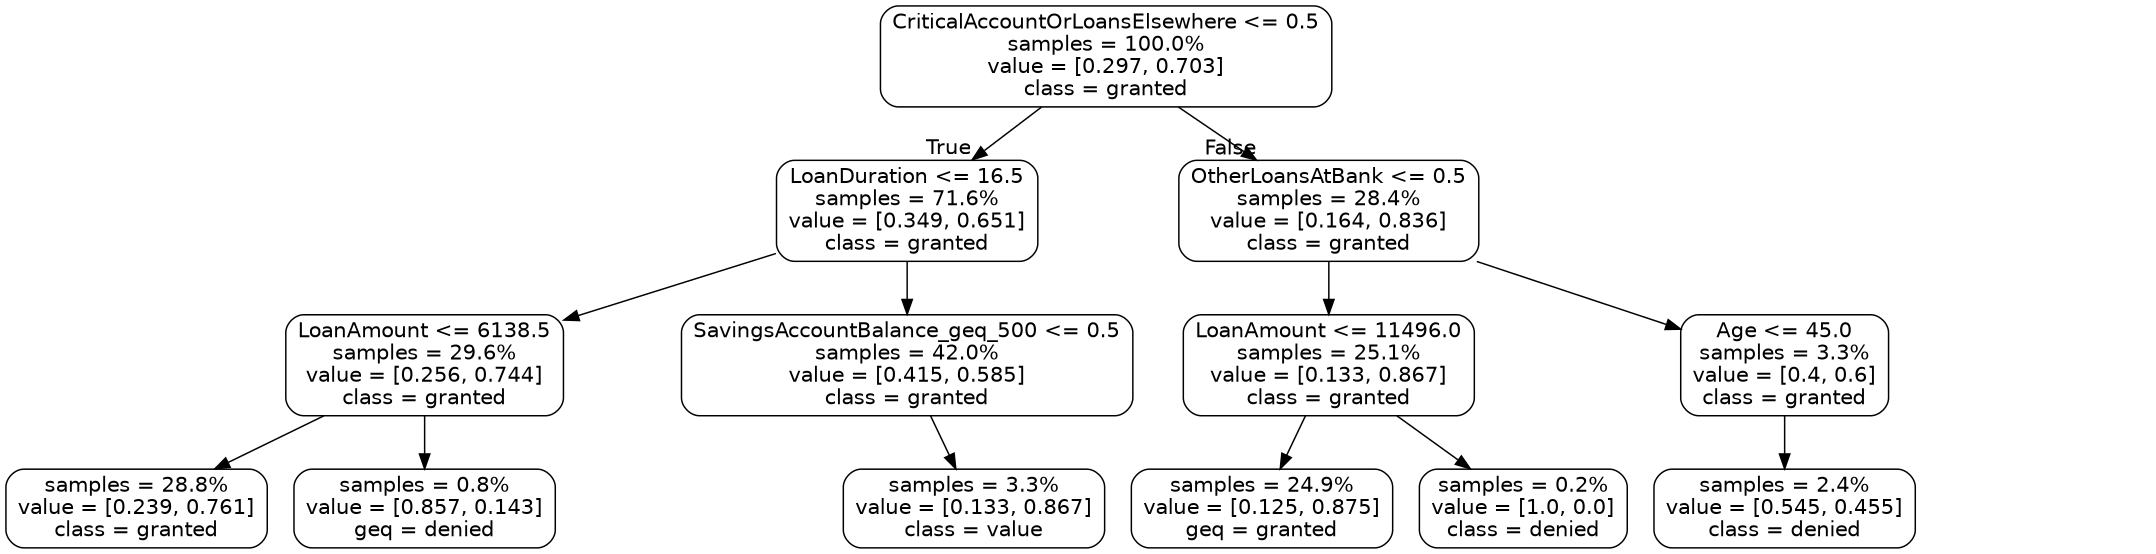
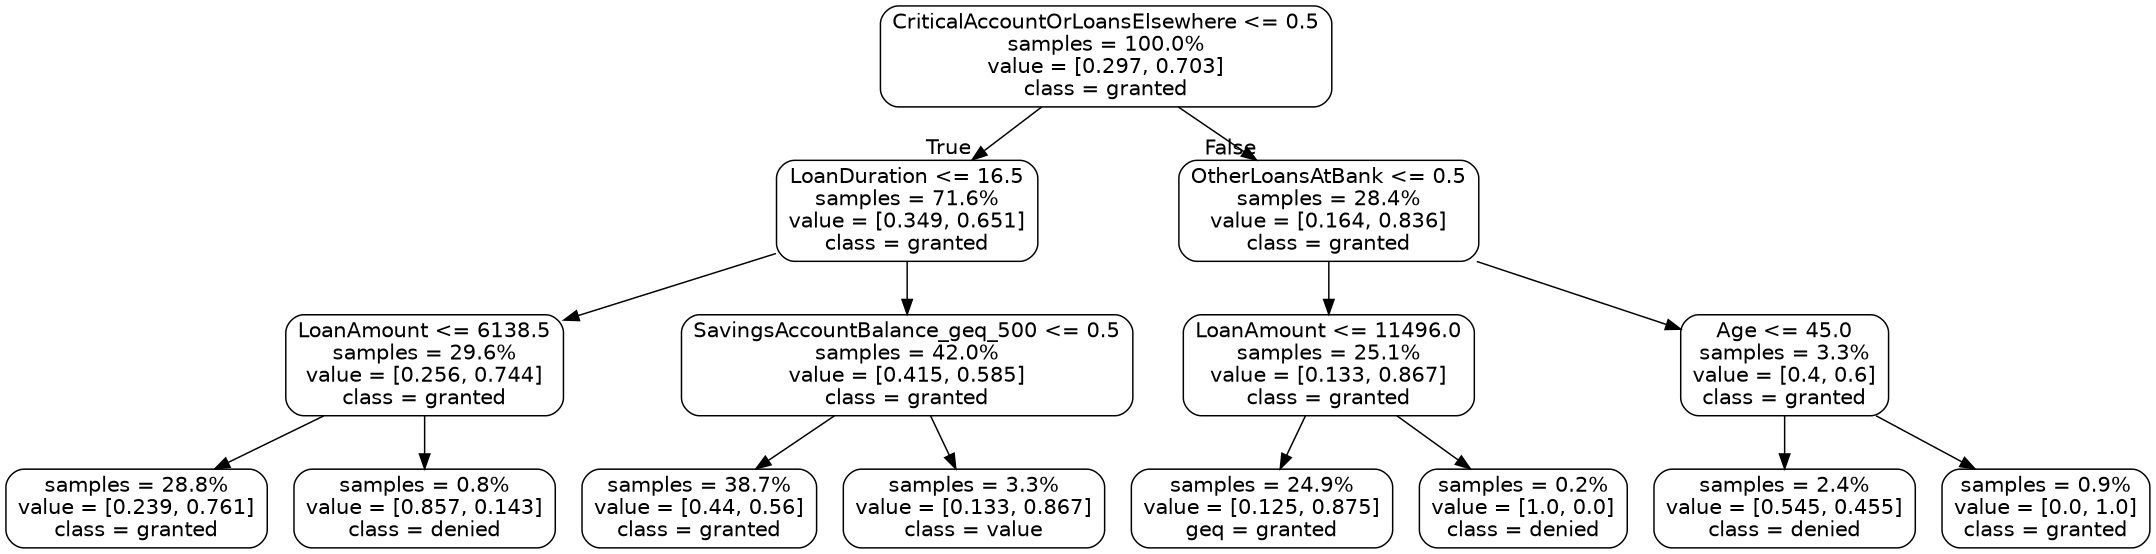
node "samples = 0.8% value = [0.857, 0.143] geq = denied": label "samples = 0.8% value = [0.857, 0.143] geq = denied" -> "samples = 0.8% value = [0.857, 0.143] class = denied"
node "samples = 38.7% value = [0.44, 0.56] class = granted": added
node "samples = 0.9% value = [0.0, 1.0] class = granted": added
